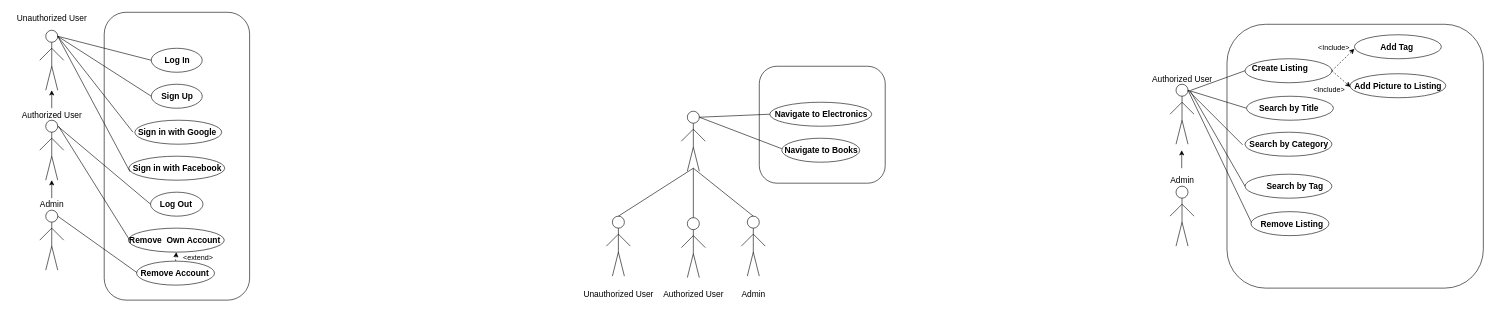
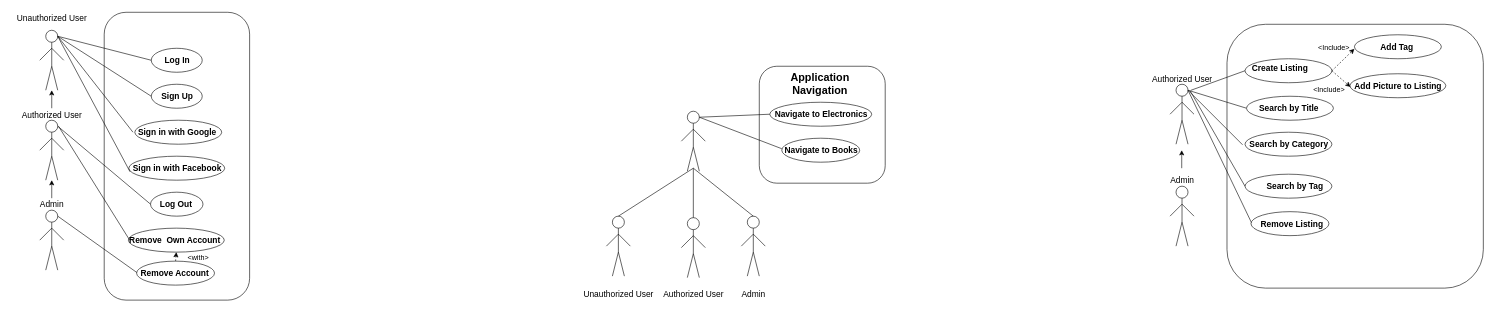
node "Application Navigation": added
node "<extend>": label "<extend>" -> "<with>"
